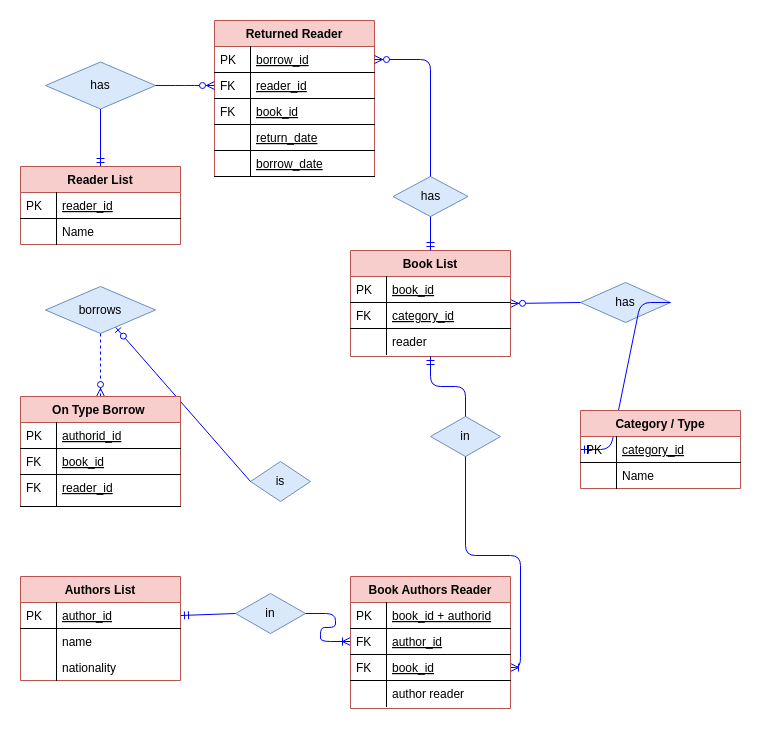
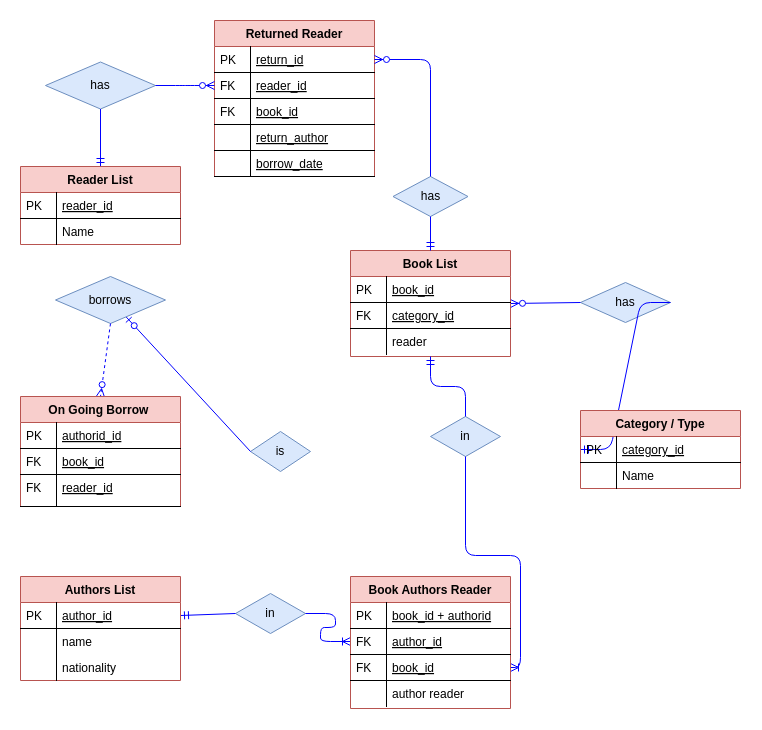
node "borrow_id": label "borrow_id" -> "return_id"
node "return_date": label "return_date" -> "return_author"
node "borrows": moved (101, 310) -> (111, 300)
node "On Type Borrow": label "On Type Borrow" -> "On Going Borrow"
node "is": moved (281, 482) -> (281, 452)
